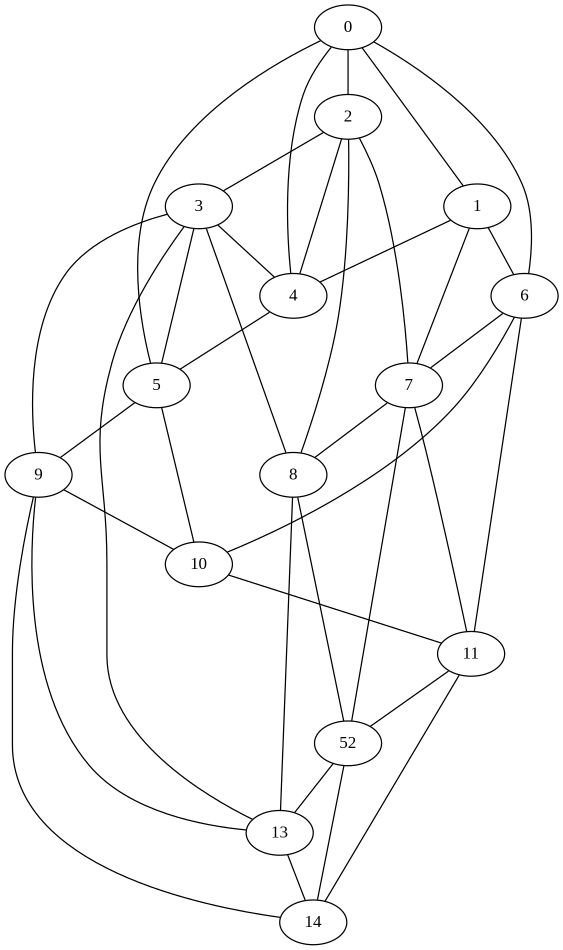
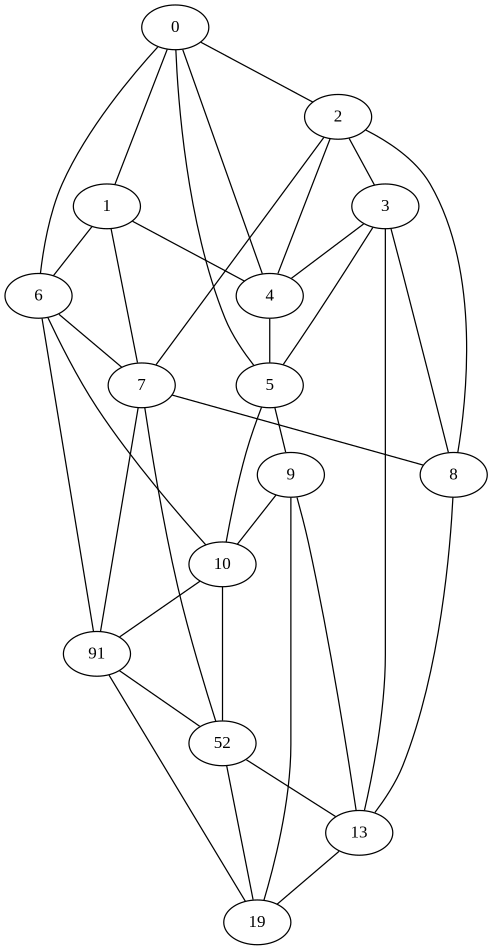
edge "3" -- "9": removed
edge "8" -- "52": now "10" -- "52"
node "11": label "11" -> "91"
node "14": label "14" -> "19"
